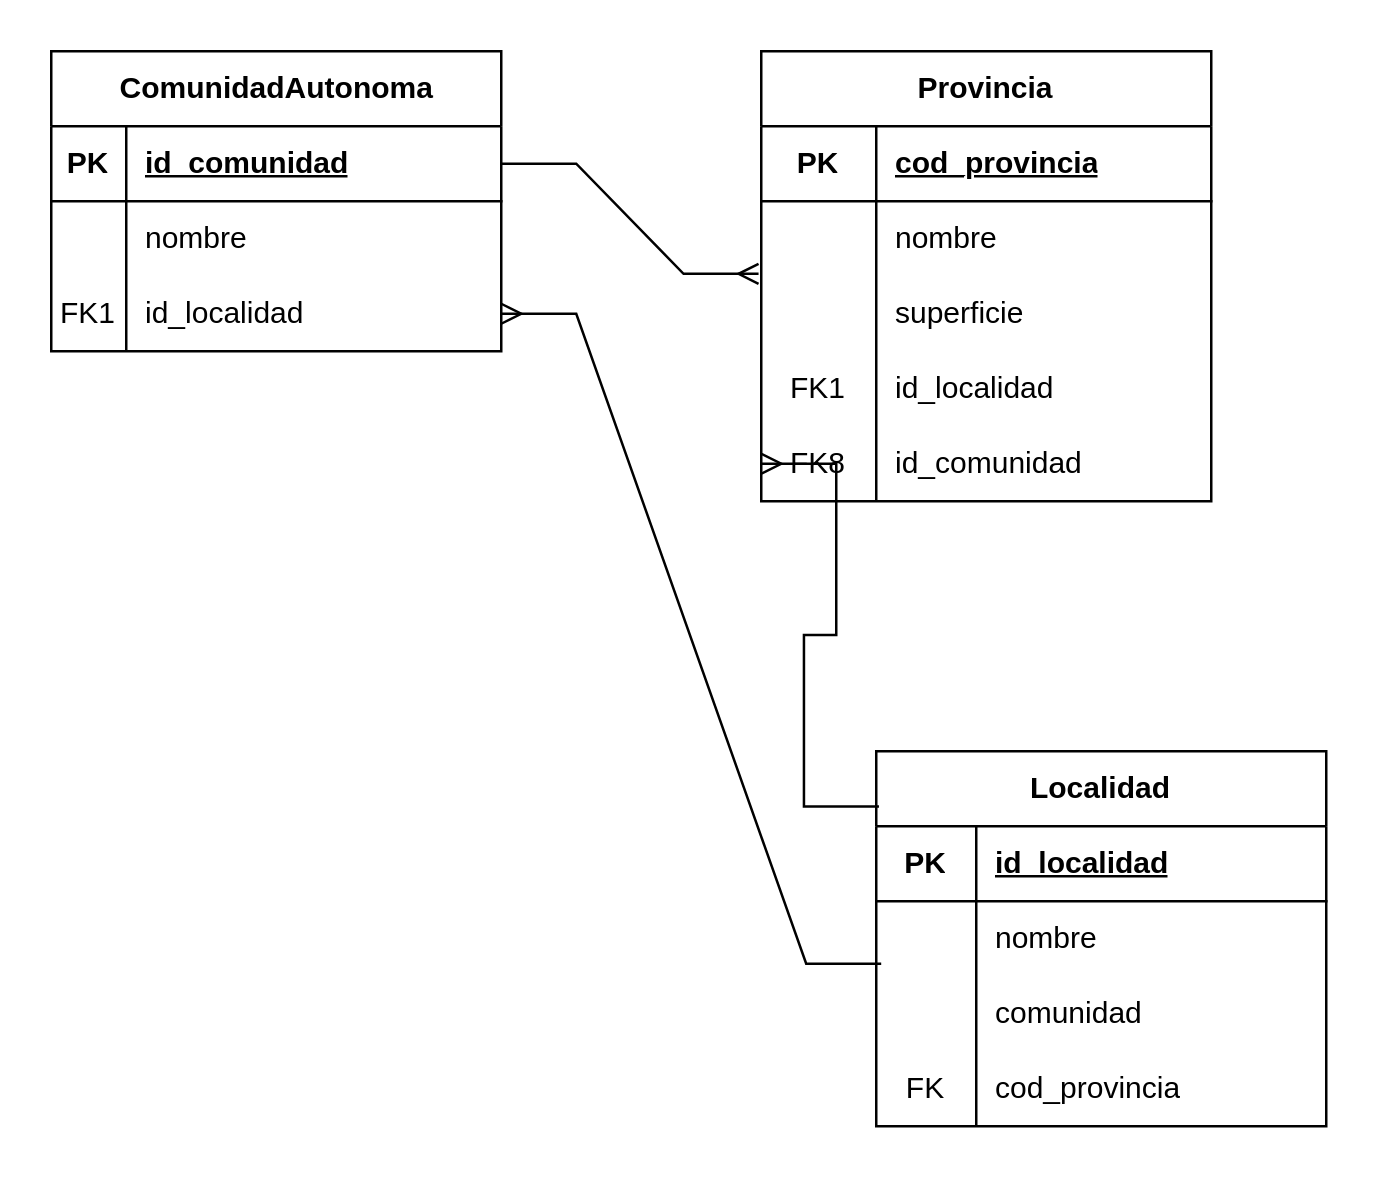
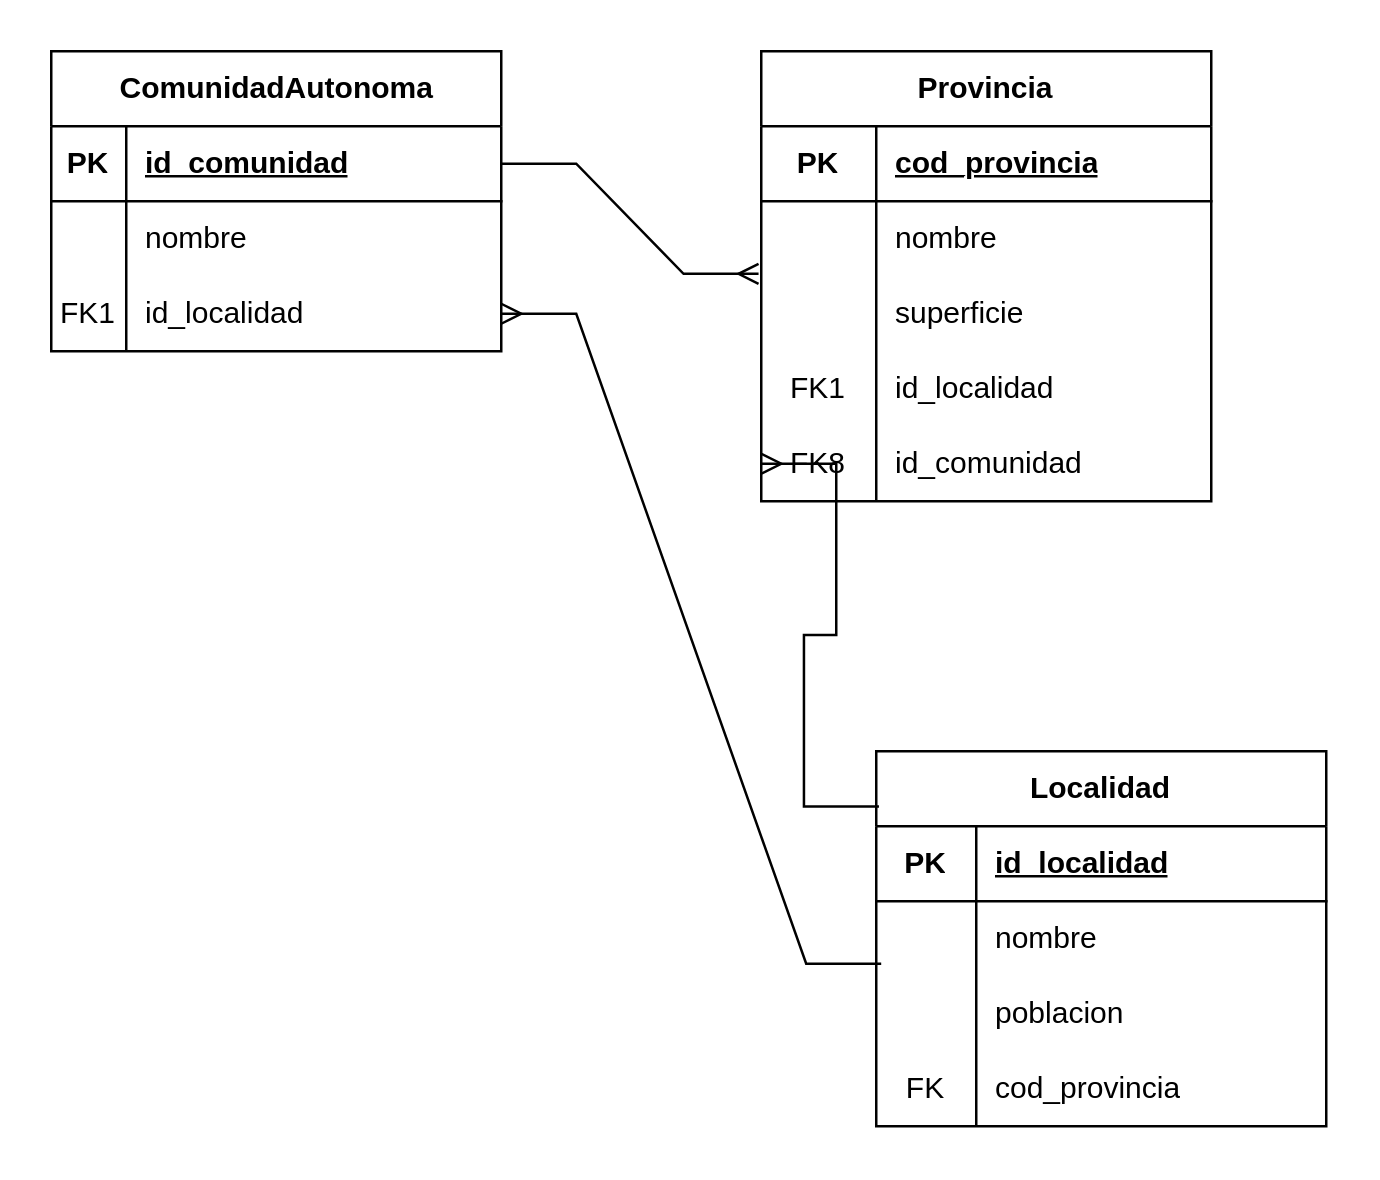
node "comunidad": label "comunidad" -> "poblacion"
